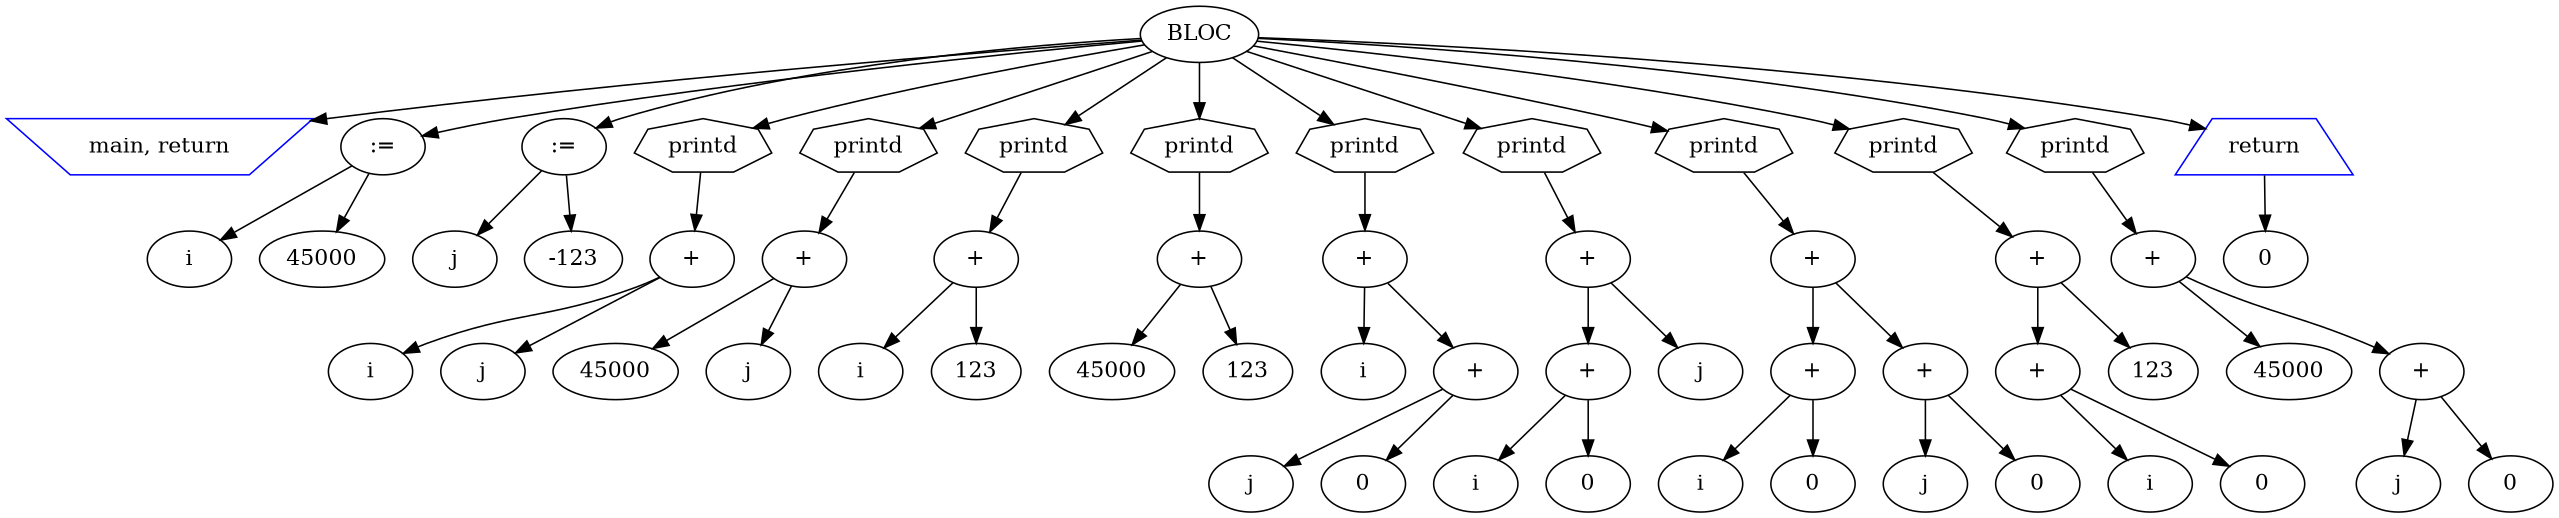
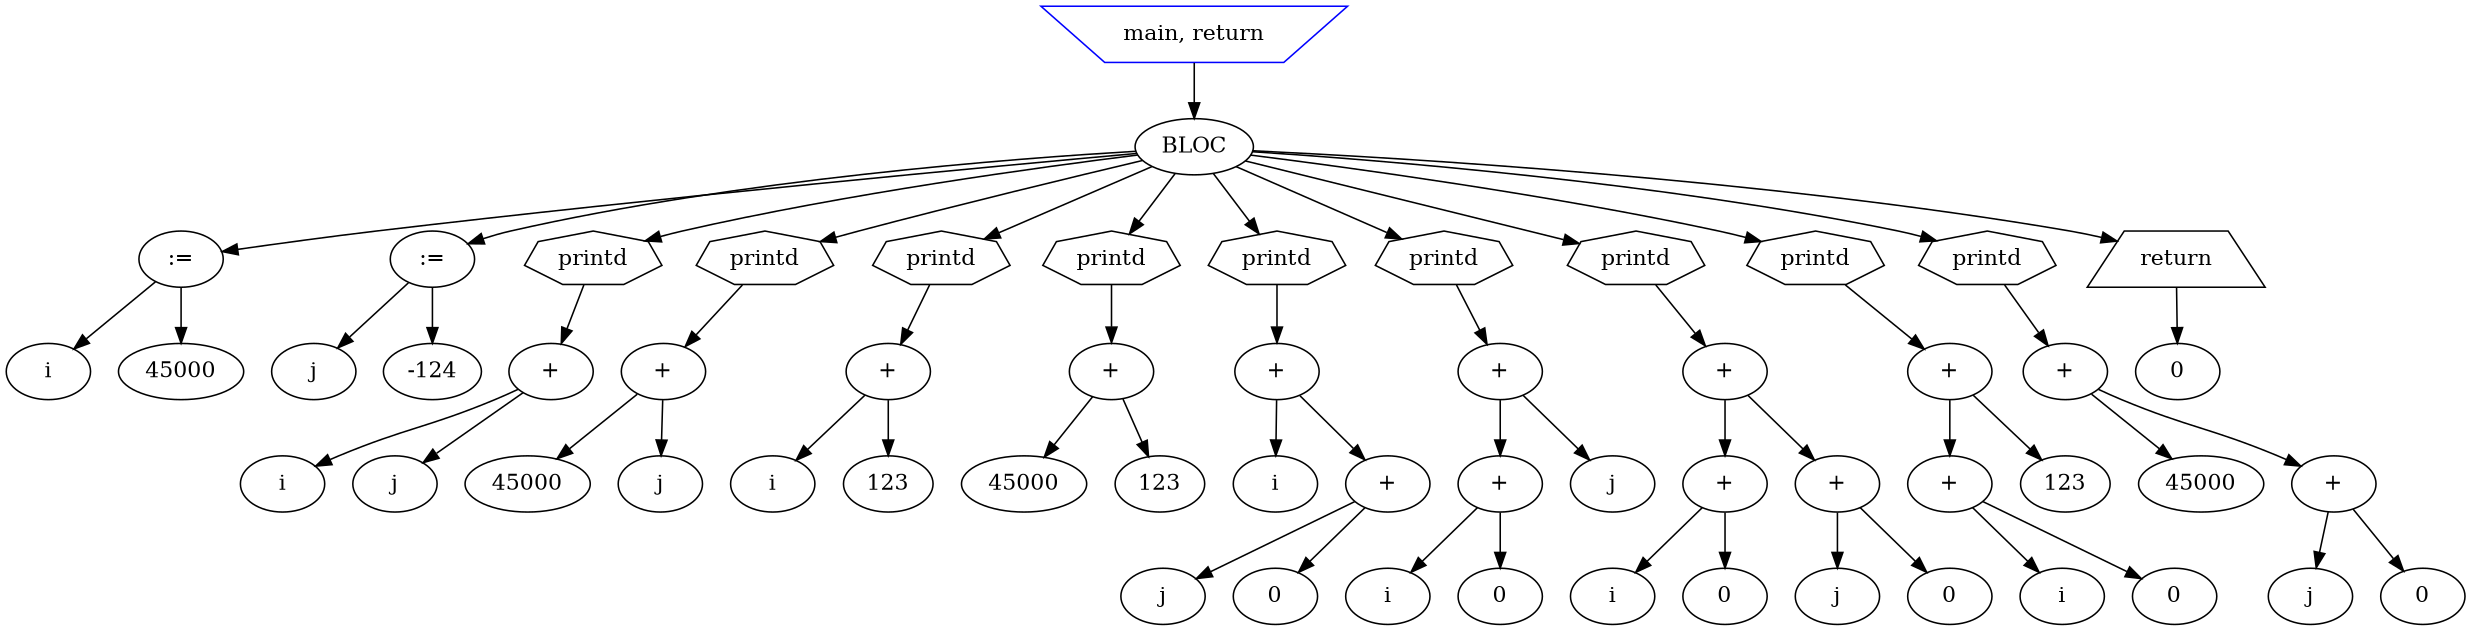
edge "BLOC" -> "main, return": reversed
node "return": color blue -> black
node "-123": label "-123" -> "-124"
